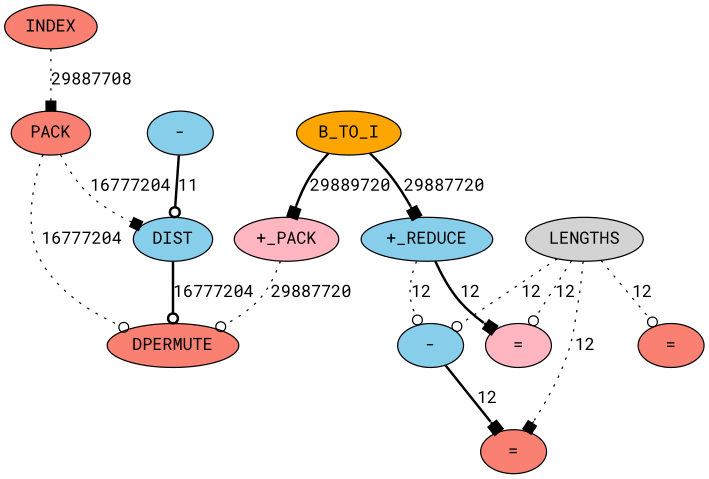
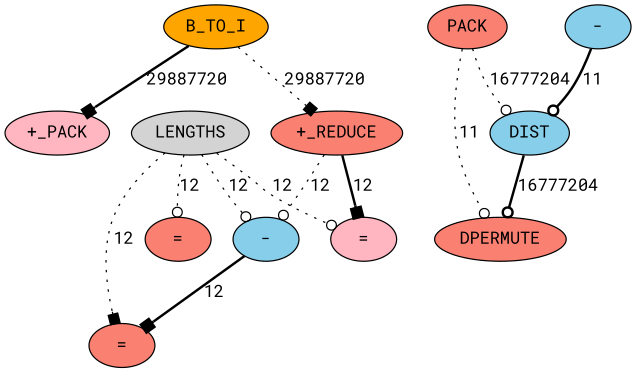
node "INDEX": removed
edge "B_TO_I" -> "+_REDUCE": style bold -> dotted
edge "B_TO_I" -> "+_PACK": label "29889720" -> "29887720"
edge "PACK" -> "DIST": arrowhead box -> odot
edge "PACK" -> "DPERMUTE": label "16777204" -> "11"
node "+_REDUCE": fillcolor skyblue -> salmon
edge "+_PACK" -> "DPERMUTE": removed, label "29887720"
